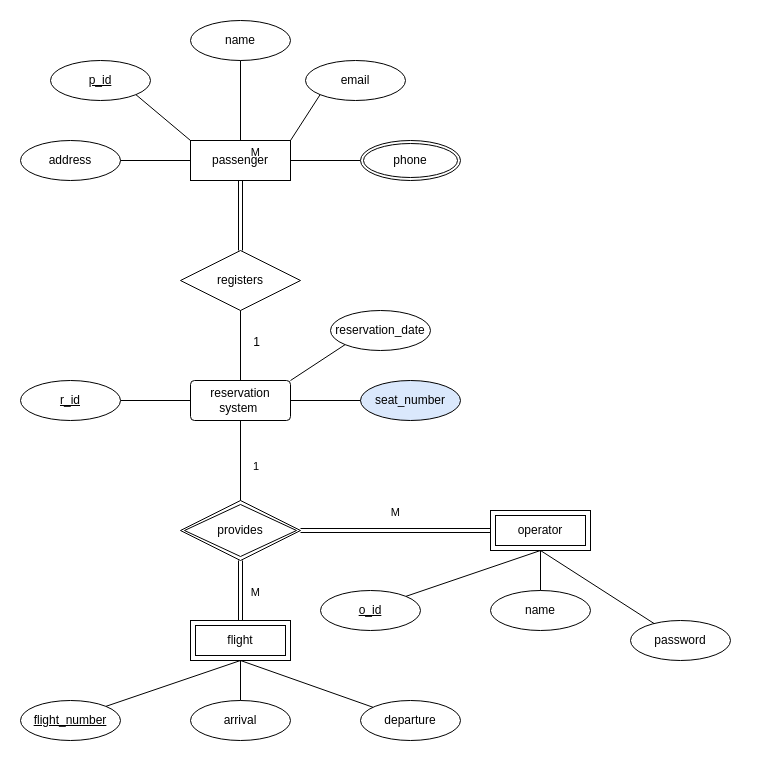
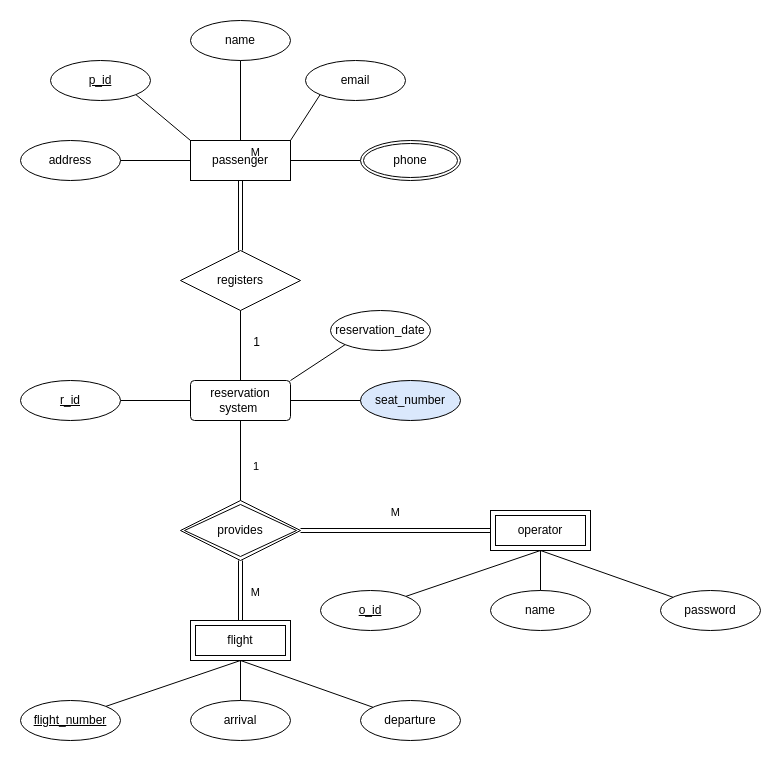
node "password": moved (681, 641) -> (711, 611)
